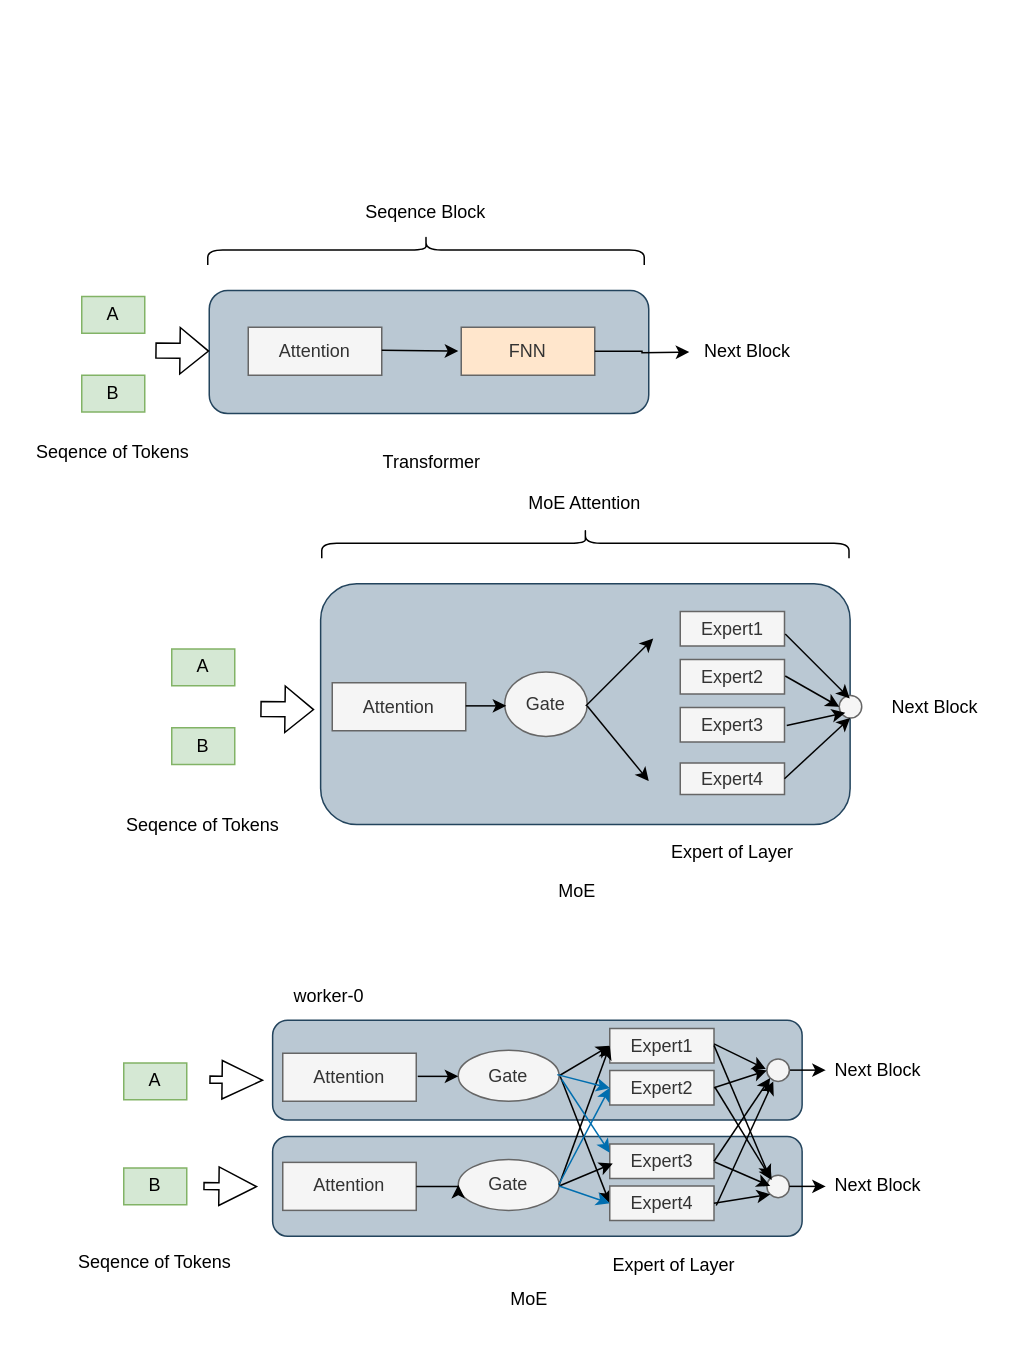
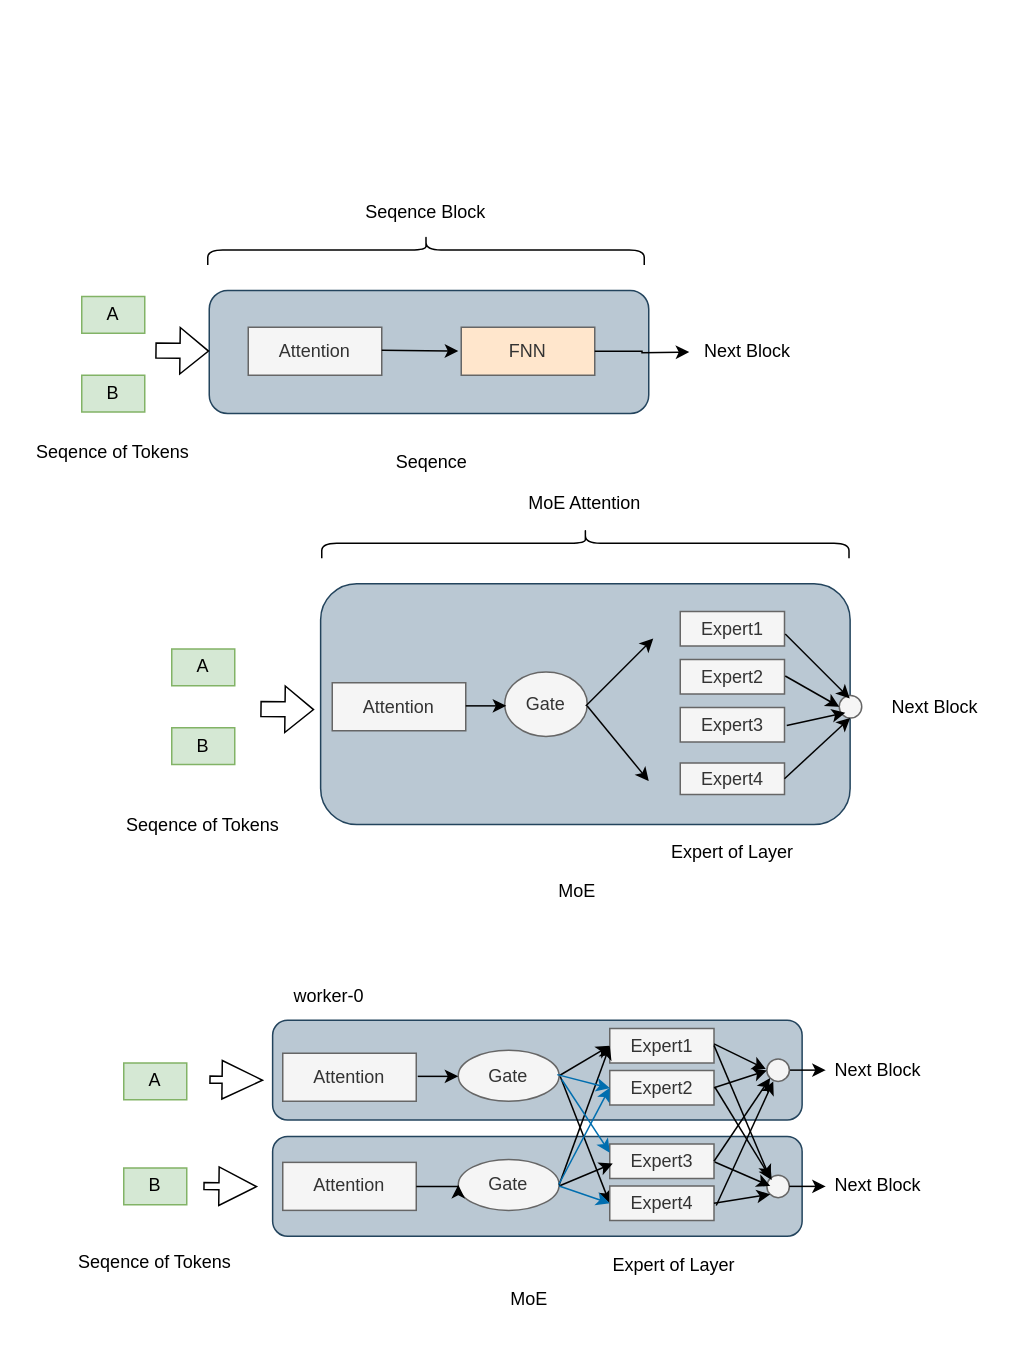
node "Transformer": label "Transformer" -> "Seqence"
